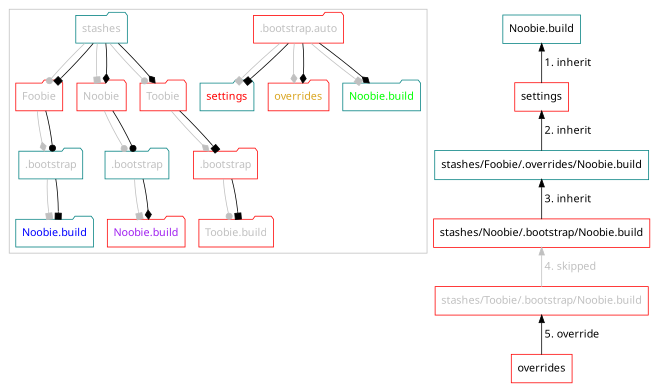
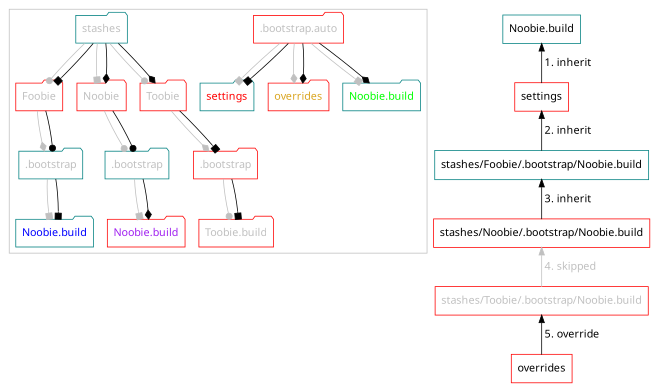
node "stashes/Foobie/.overrides/Noobie.build": label "stashes/Foobie/.overrides/Noobie.build" -> "stashes/Foobie/.bootstrap/Noobie.build"
